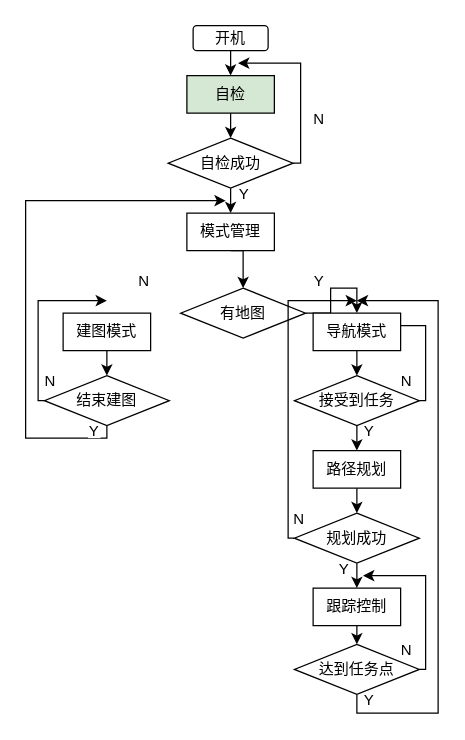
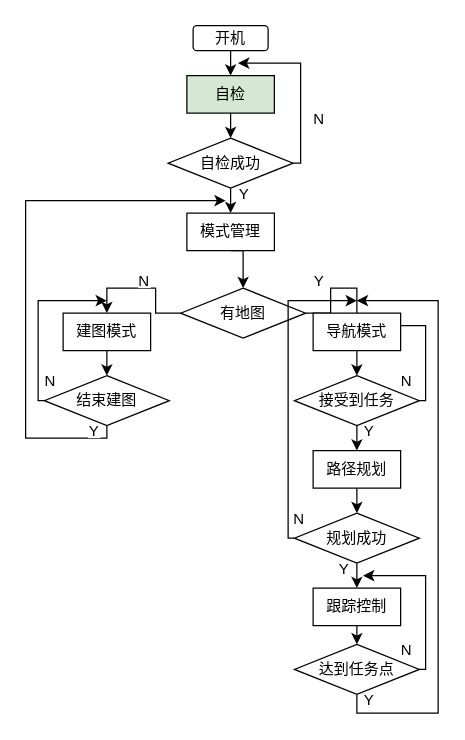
edge "有地图" -> "建图模式": added
edge "有地图" -> "导航模式": arrowhead classic -> none
